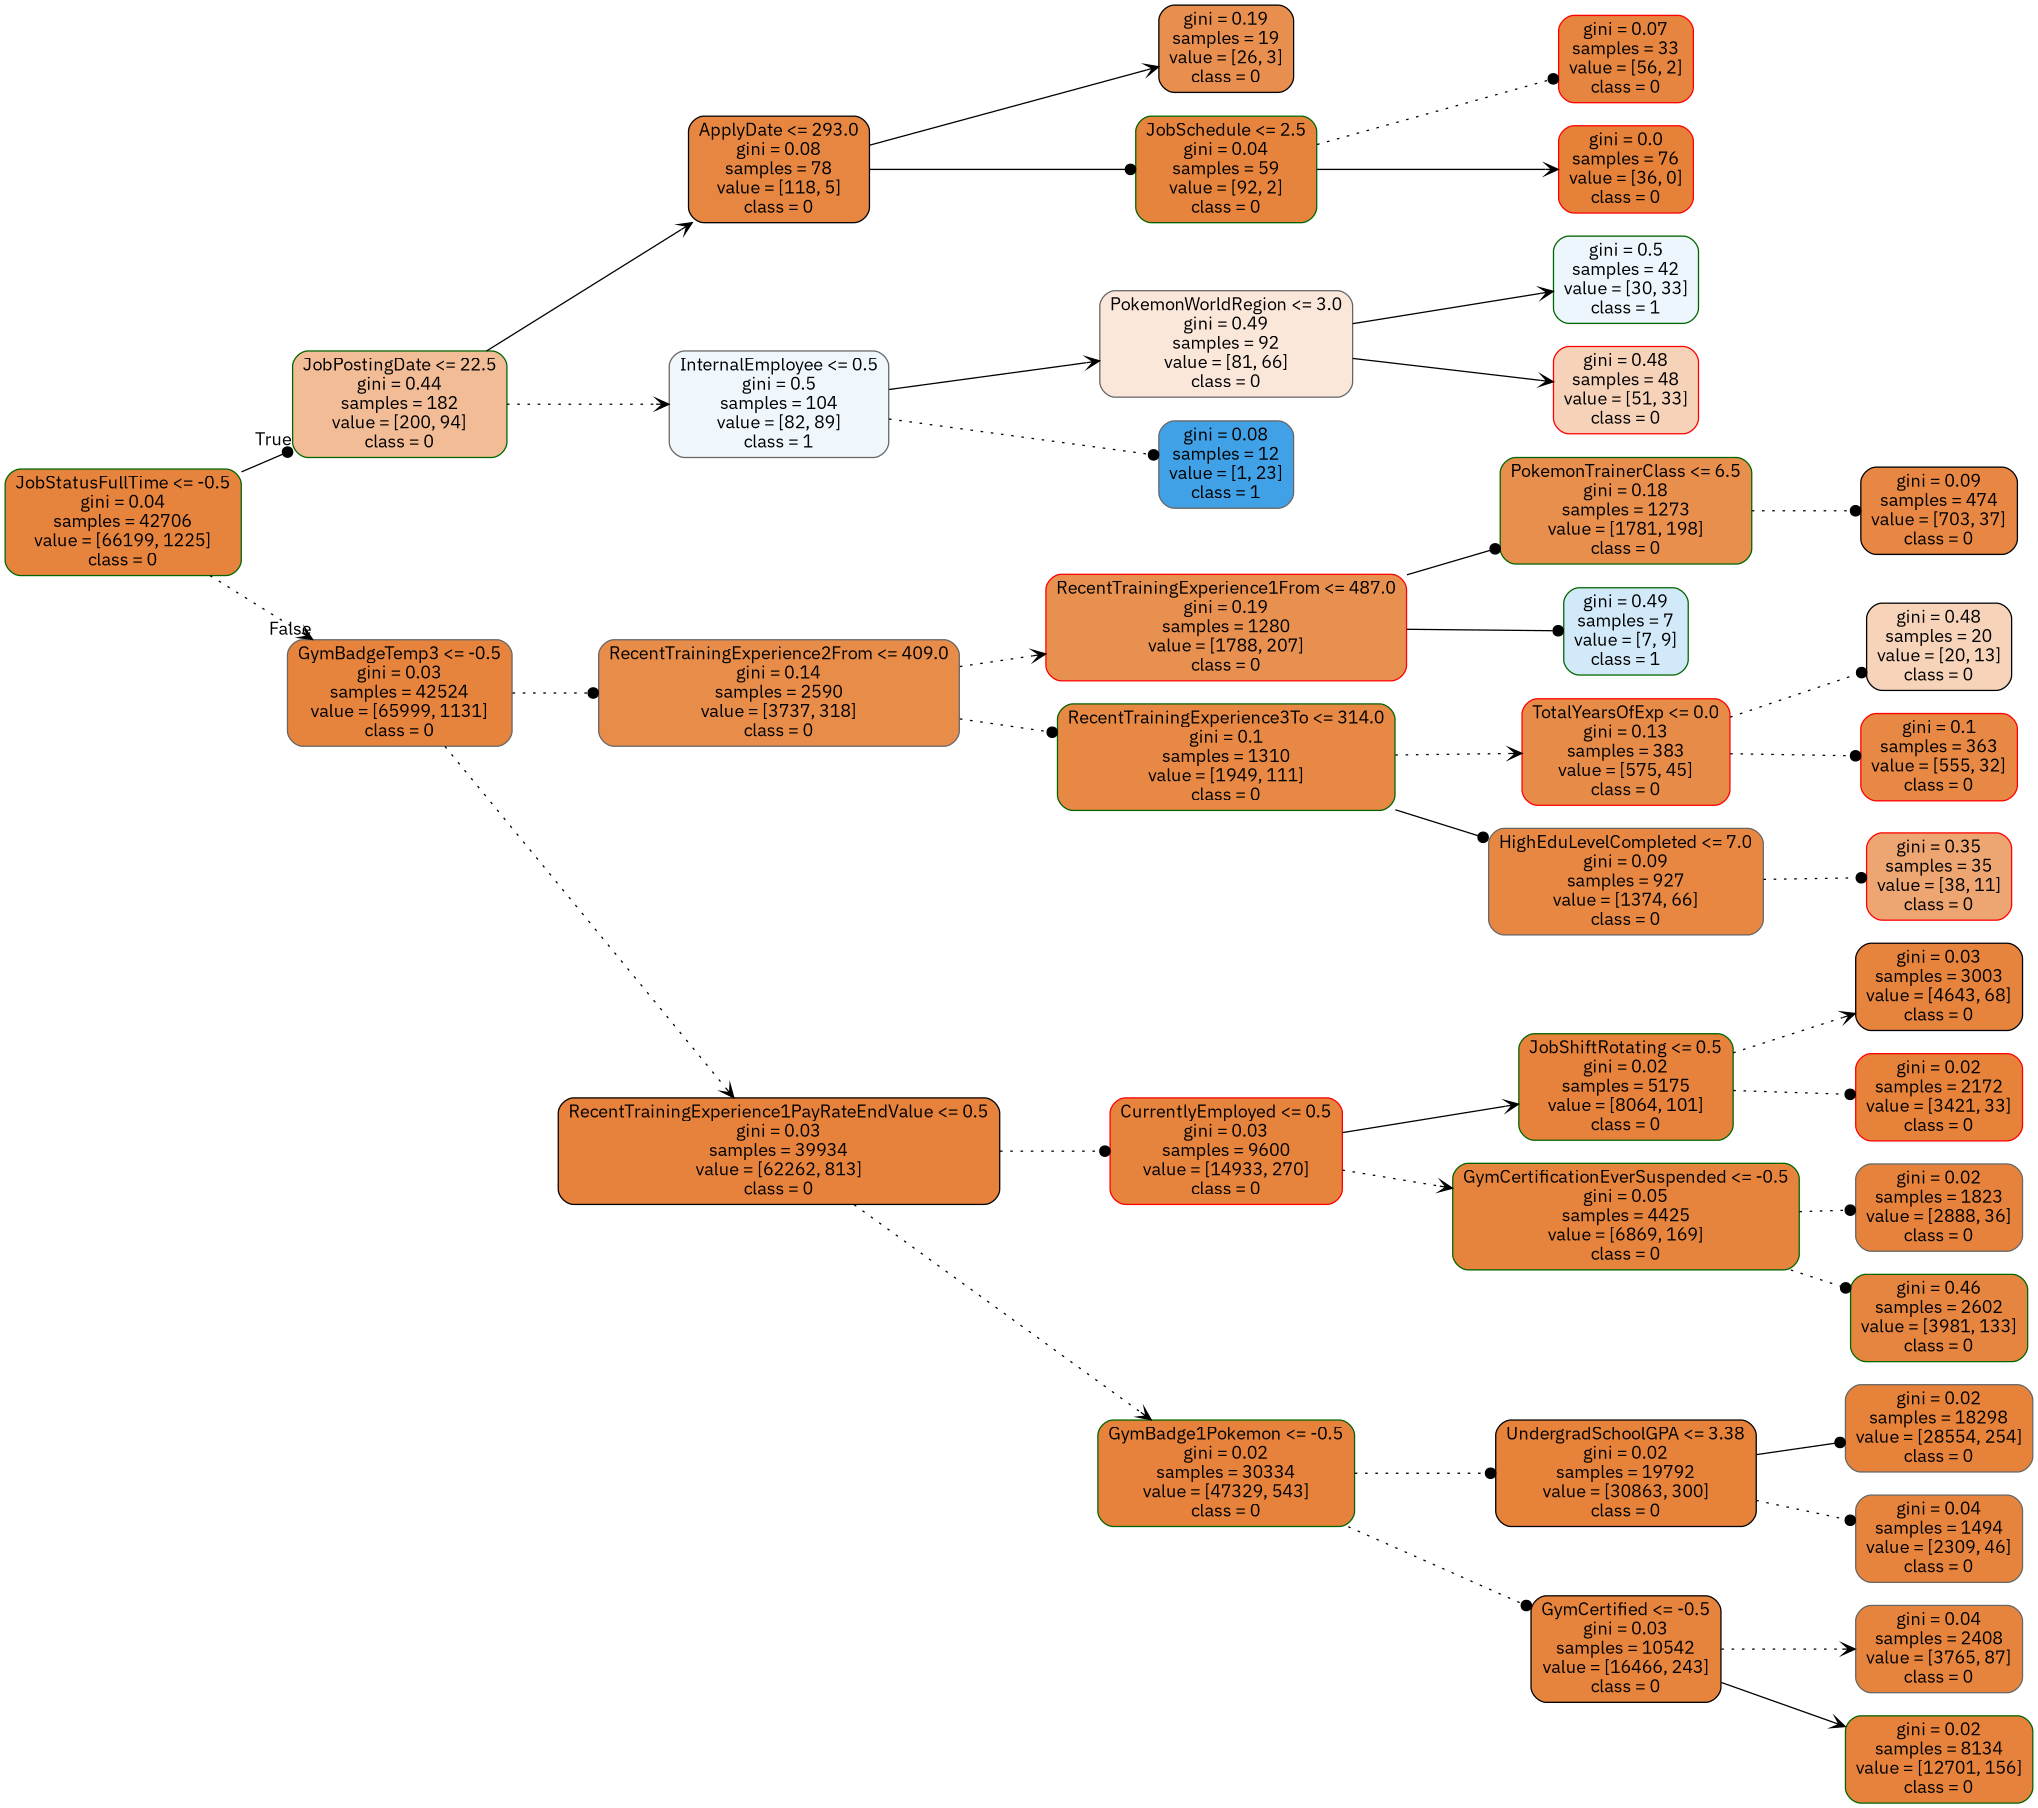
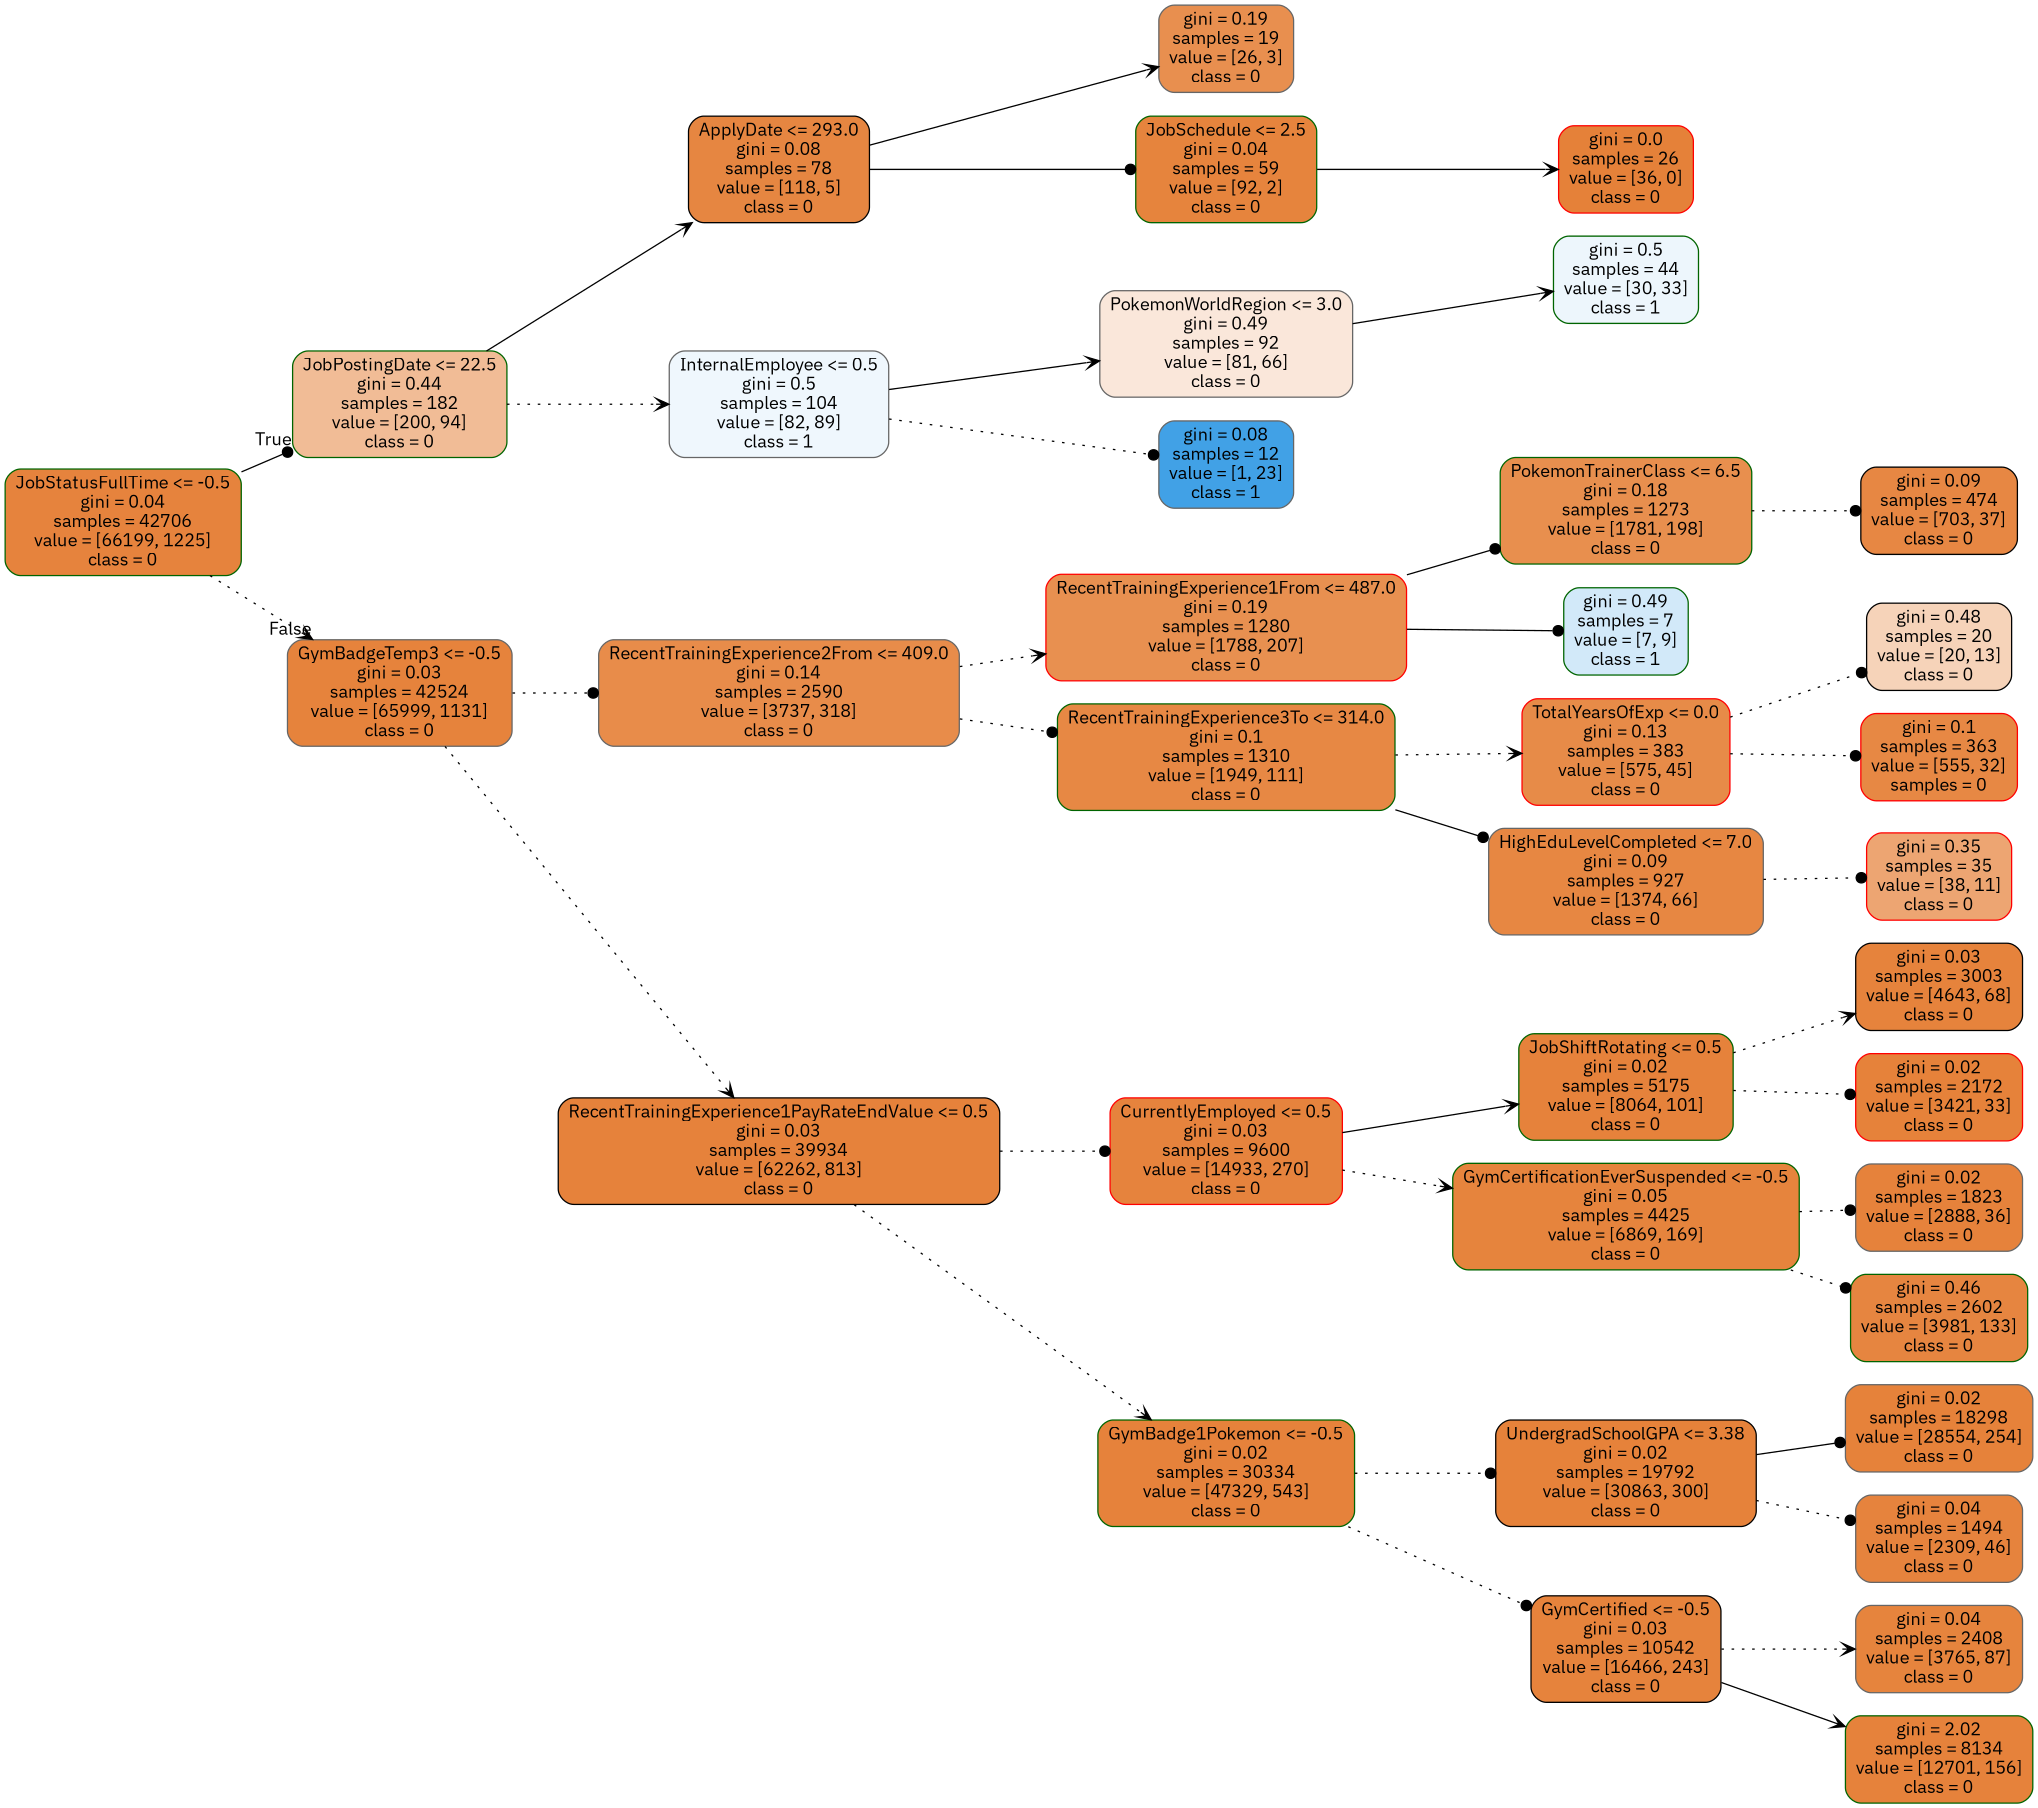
node "gini = 0.19 samples = 19 value = [26, 3] class = 0": color black -> gray40
node "gini = 0.07 samples = 33 value = [56, 2] class = 0": removed
node "gini = 0.0 samples = 76 value = [36, 0] class = 0": label "gini = 0.0 samples = 76 value = [36, 0] class = 0" -> "gini = 0.0 samples = 26 value = [36, 0] class = 0"
node "gini = 0.5 samples = 42 value = [30, 33] class = 1": label "gini = 0.5 samples = 42 value = [30, 33] class = 1" -> "gini = 0.5 samples = 44 value = [30, 33] class = 1"
node "gini = 0.48 samples = 48 value = [51, 33] class = 0": removed
node "gini = 0.1 samples = 363 value = [555, 32] class = 0": label "gini = 0.1 samples = 363 value = [555, 32] class = 0" -> "gini = 0.1 samples = 363 value = [555, 32] samples = 0"
node "gini = 0.02 samples = 8134 value = [12701, 156] class = 0": label "gini = 0.02 samples = 8134 value = [12701, 156] class = 0" -> "gini = 2.02 samples = 8134 value = [12701, 156] class = 0"
